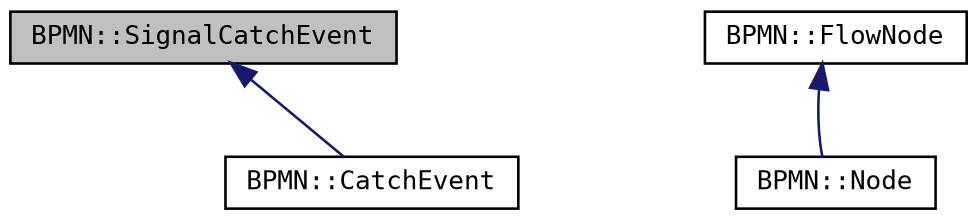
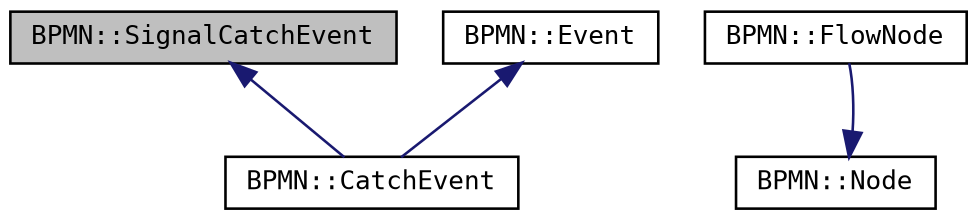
node "BPMN::Event": added
edge "BPMN::Node" -> "BPMN::FlowNode": reversed
